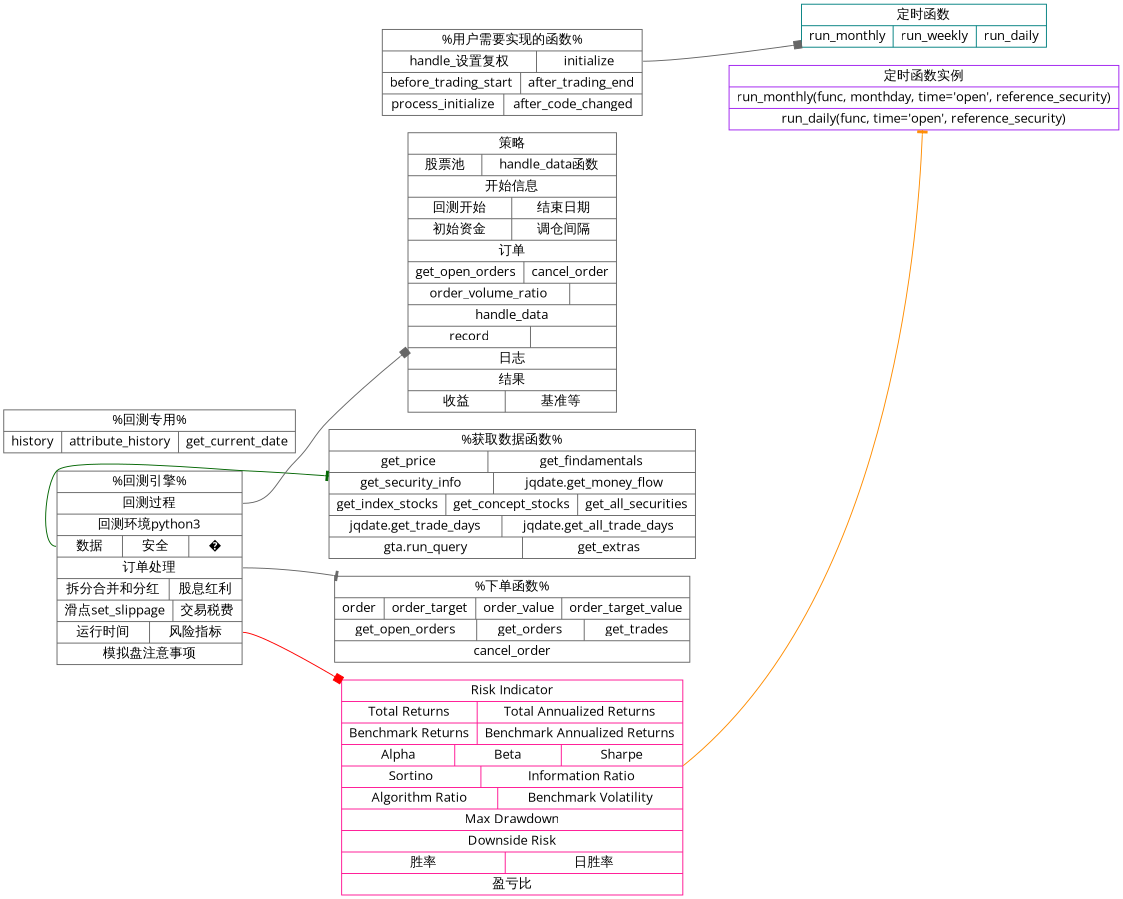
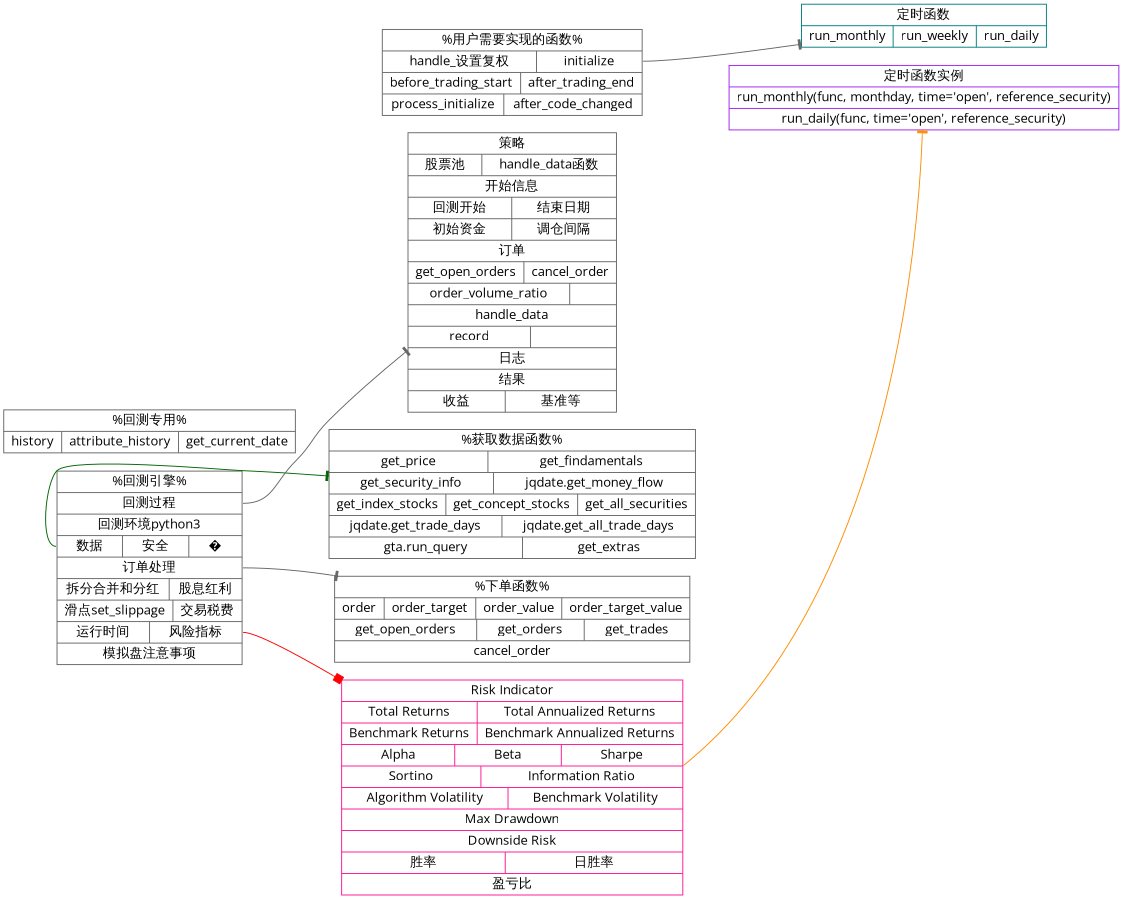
edge "%用户需要实现的函数%" -> "定时函数": arrowhead box -> tee
edge "%回测引擎%" -> "策略": arrowhead box -> tee
node "Risk Indicator": text "Algorithm Ratio" -> "Algorithm Volatility"
